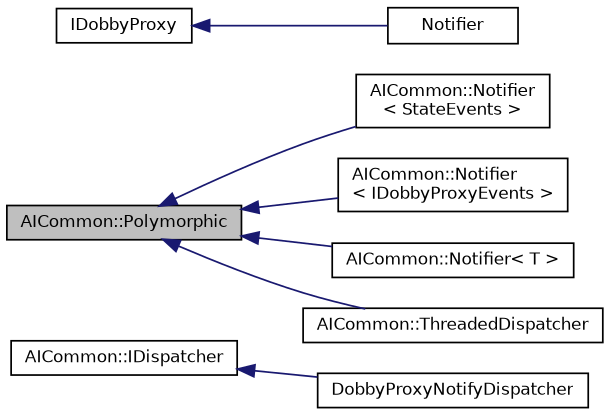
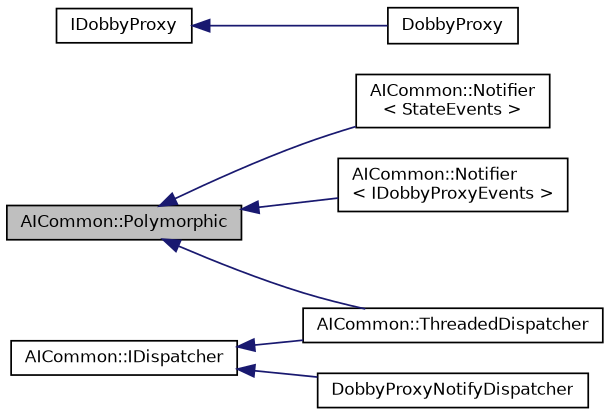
node "Notifier": label "Notifier" -> "DobbyProxy"
node "AICommon::Notifier< T >": removed
edge "AICommon::ThreadedDispatcher" -> "AICommon::IDispatcher": added
